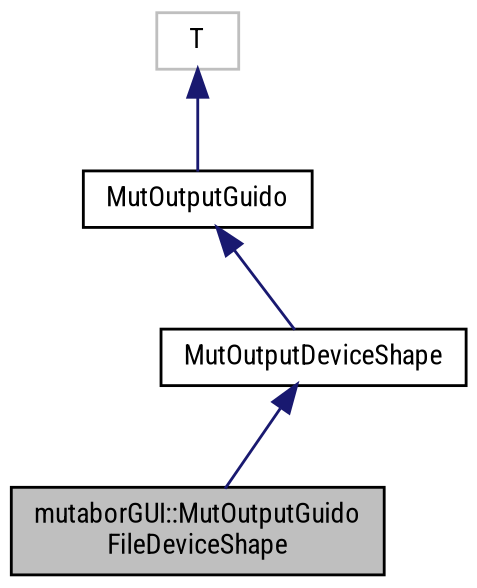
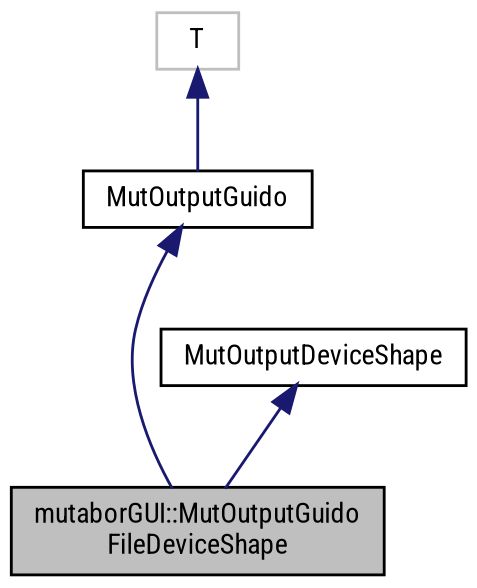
edge "MutOutputDeviceShape" -> "MutOutputGuido": now "mutaborGUI::MutOutputGuido FileDeviceShape" -> "MutOutputGuido"
